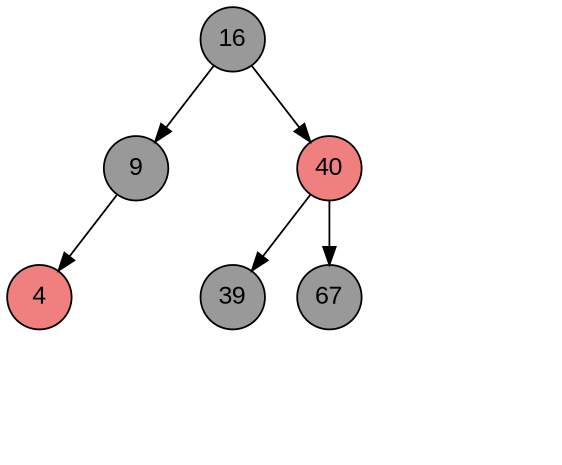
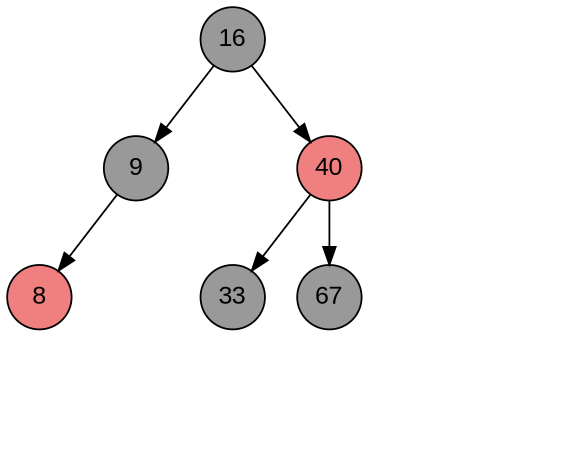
node "4": label "4" -> "8"
node "39": label "39" -> "33"
